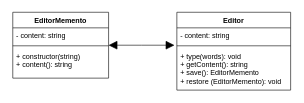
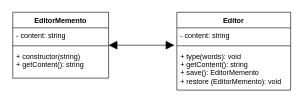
node "+ constructor(string) + content(): string": label "+ constructor(string) + content(): string" -> "+ constructor(string) + getContent(): string"
